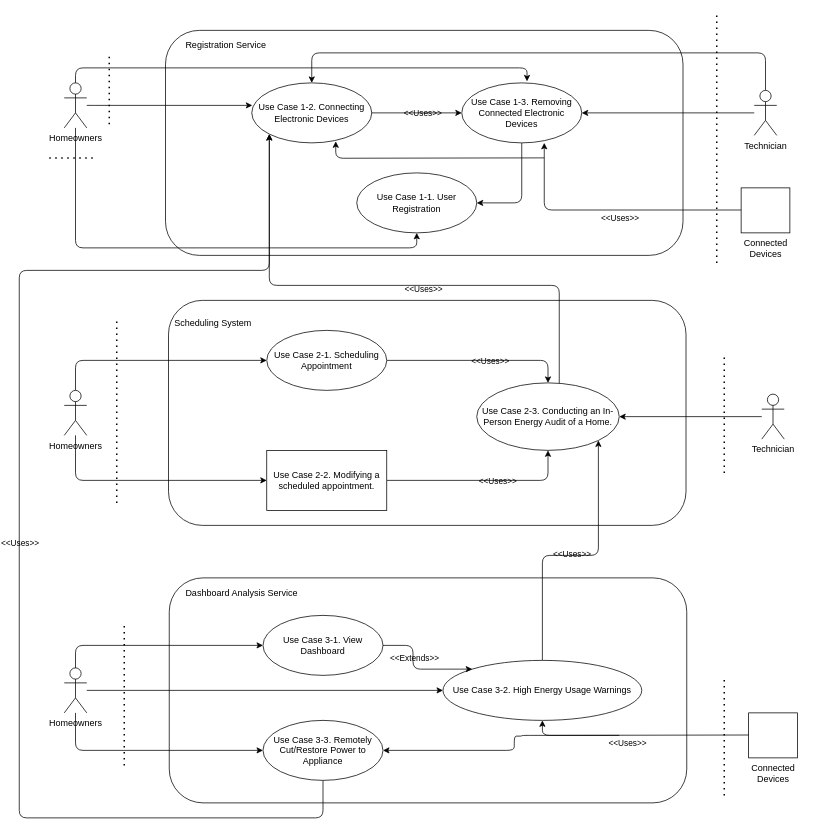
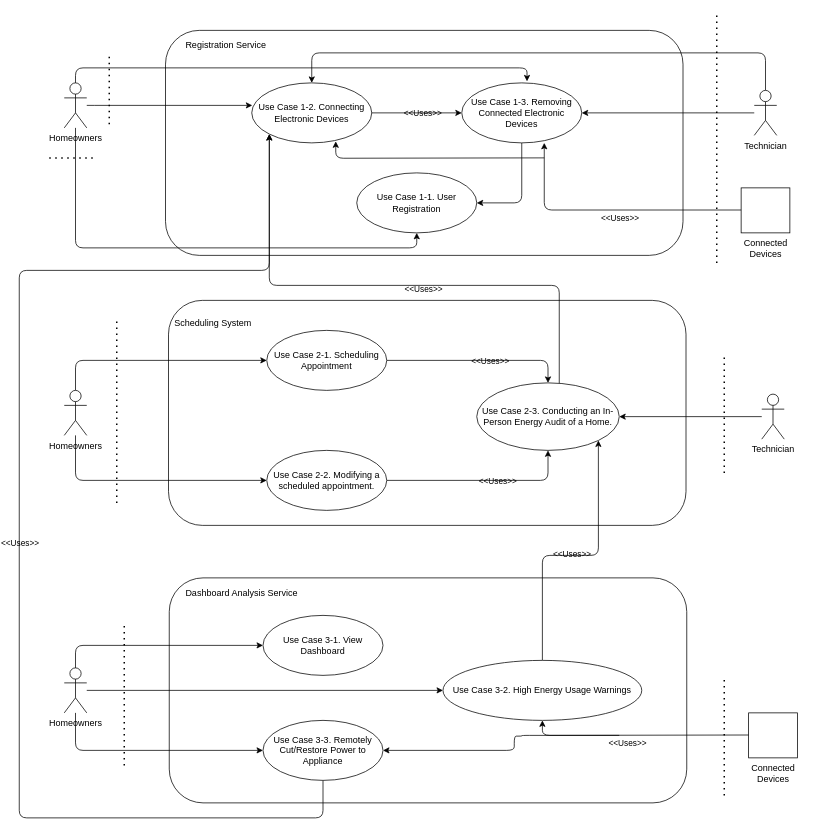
node "Use Case 2-2. Modifying a scheduled appointment.": shape rectangle -> ellipse
edge "Use Case 3-1. View Dashboard" -> "Use Case 3-2. High Energy Usage Warnings": removed, label "<<Extends>>"
